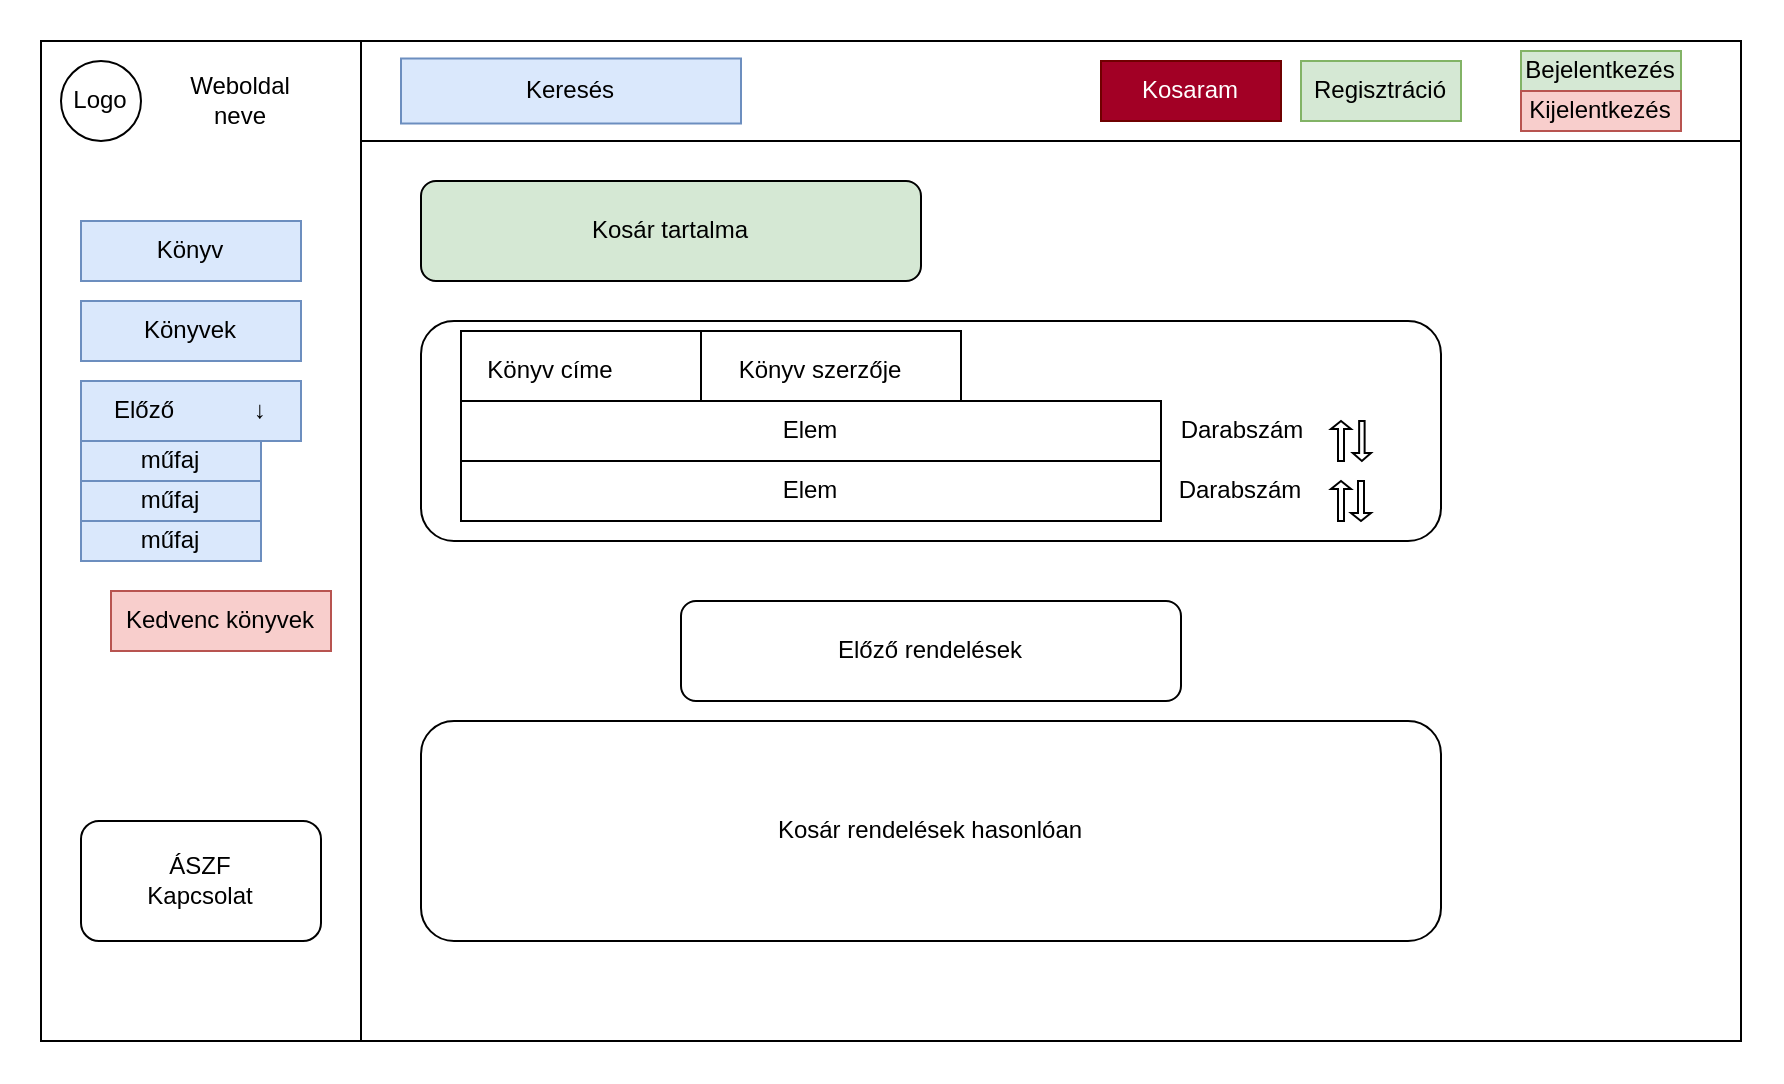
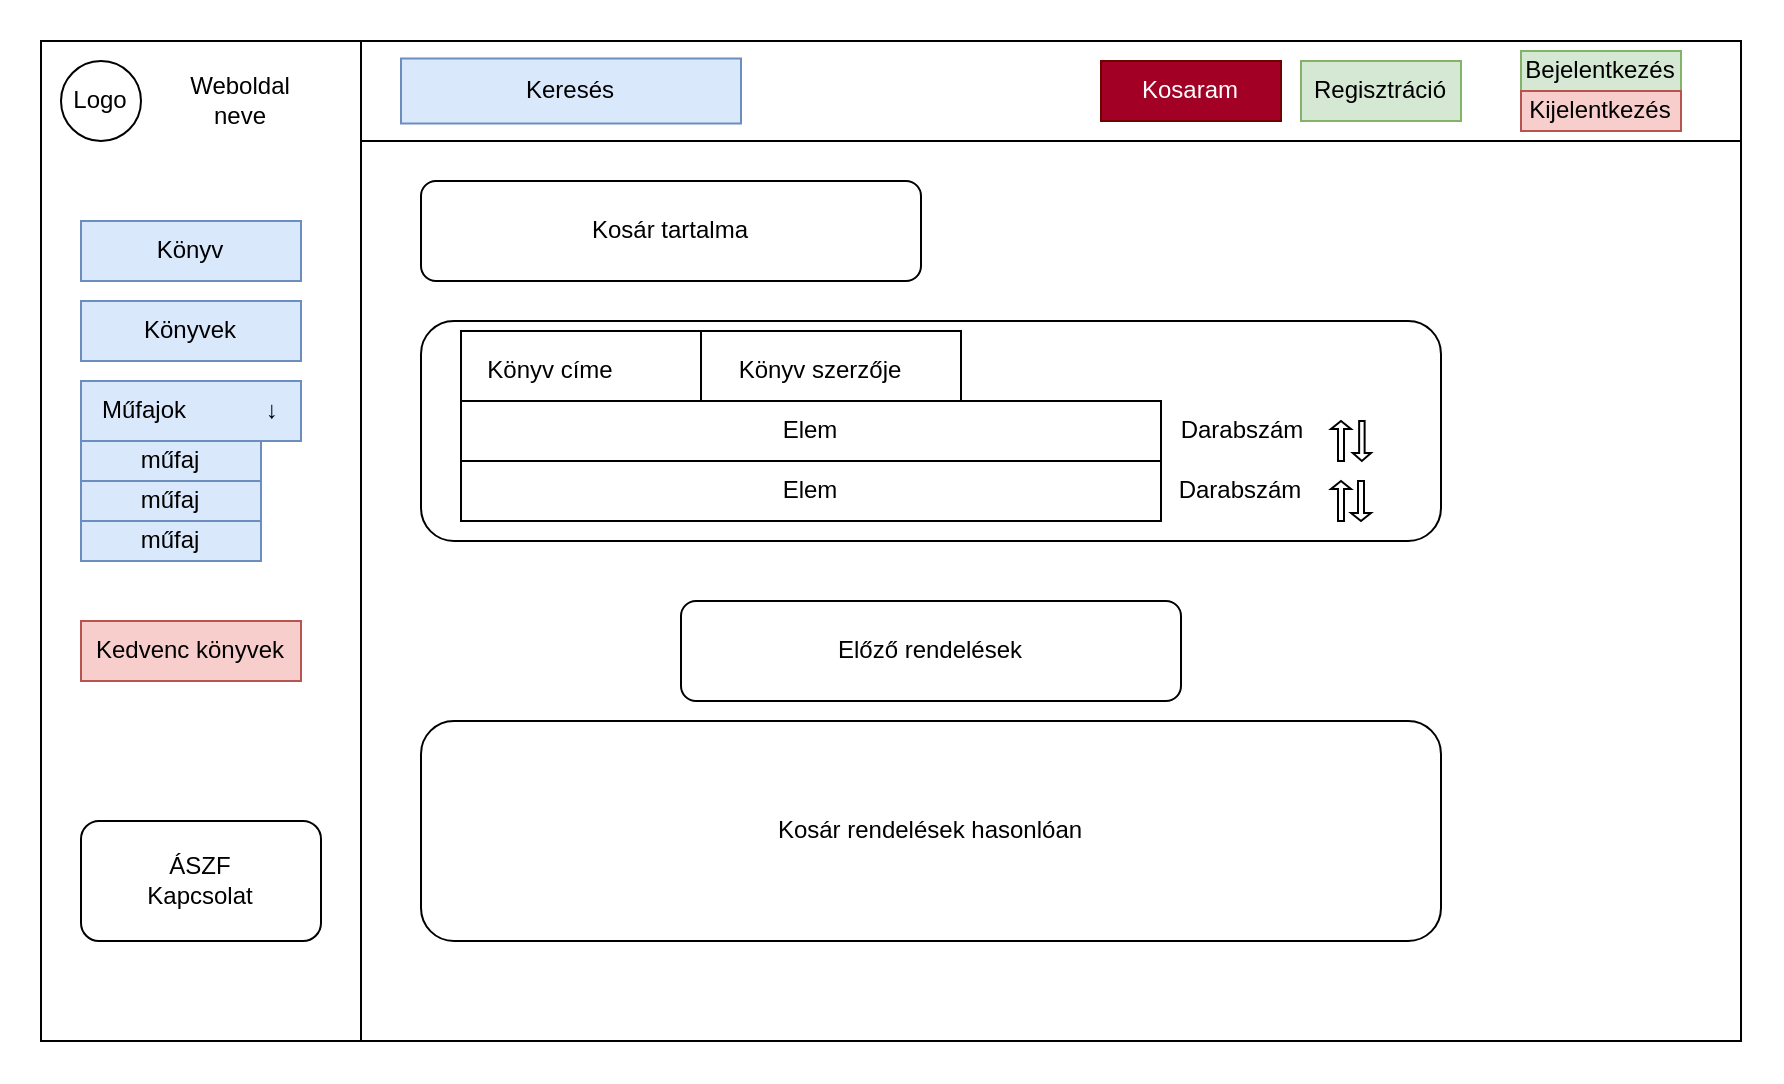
node "Kosár tartalma": fillcolor #d5e8d4 -> #ffffff
node "Előző ↓": label "Előző ↓" -> "Műfajok ↓"
node "Kedvenc könyvek": moved (221, 621) -> (191, 651)
